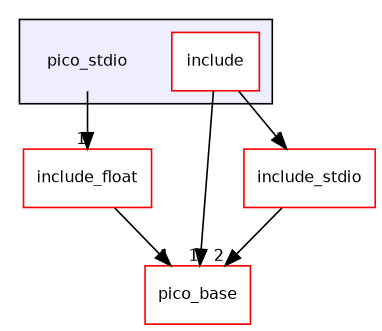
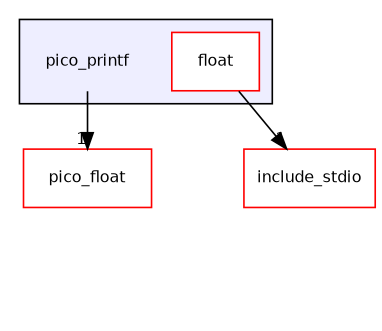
node "pico_stdio": label "pico_stdio" -> "pico_printf"
node "include": label "include" -> "float"
node "include_float": label "include_float" -> "pico_float"
node "pico_base": removed
